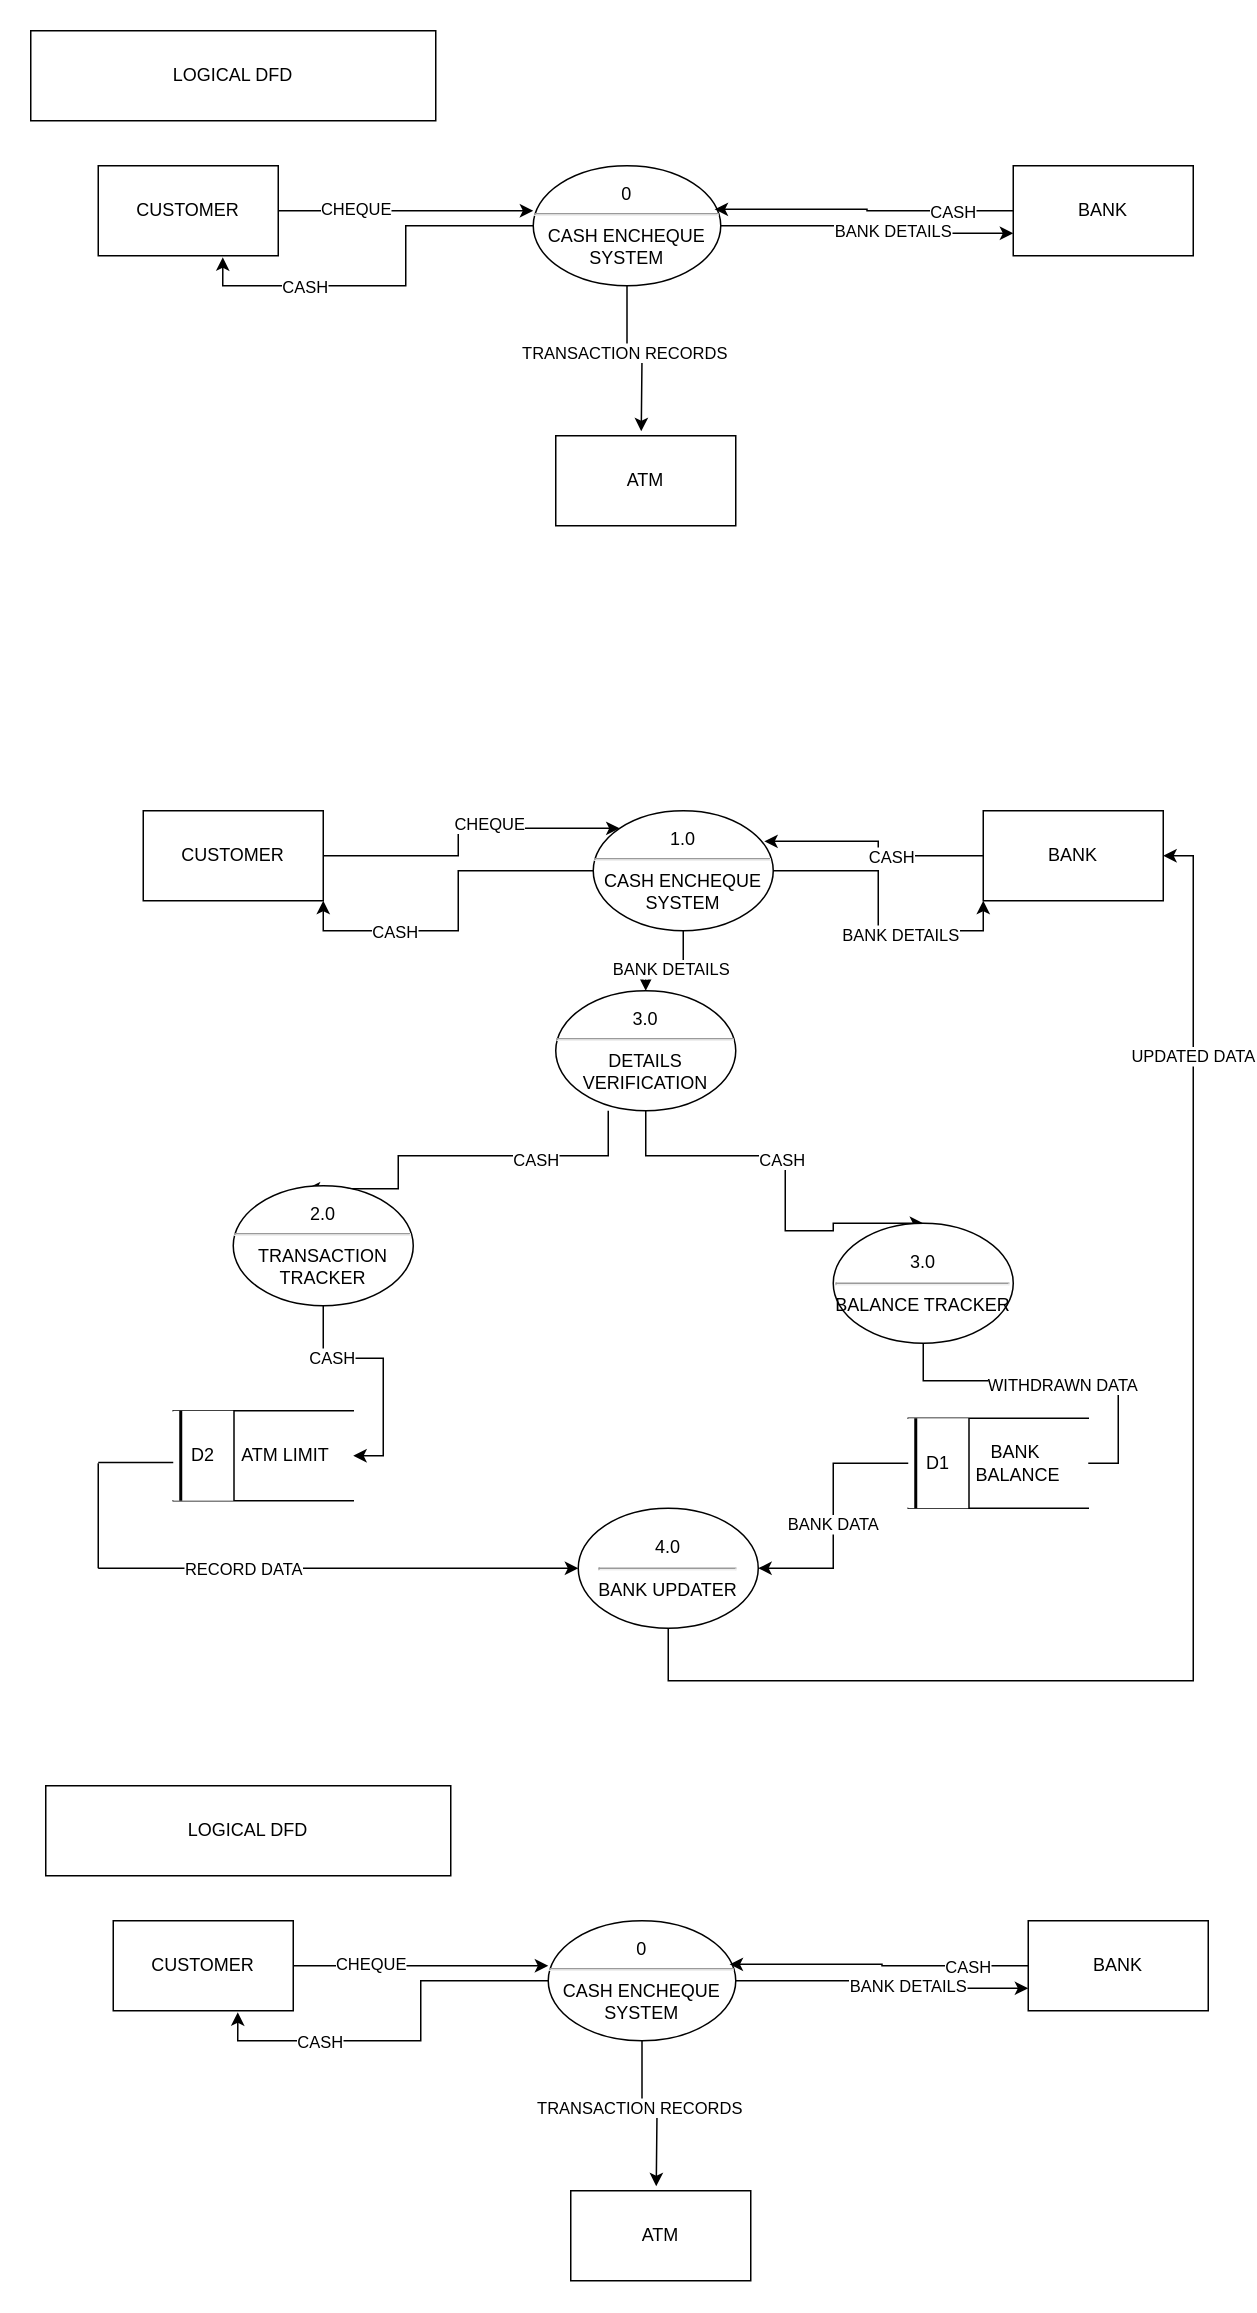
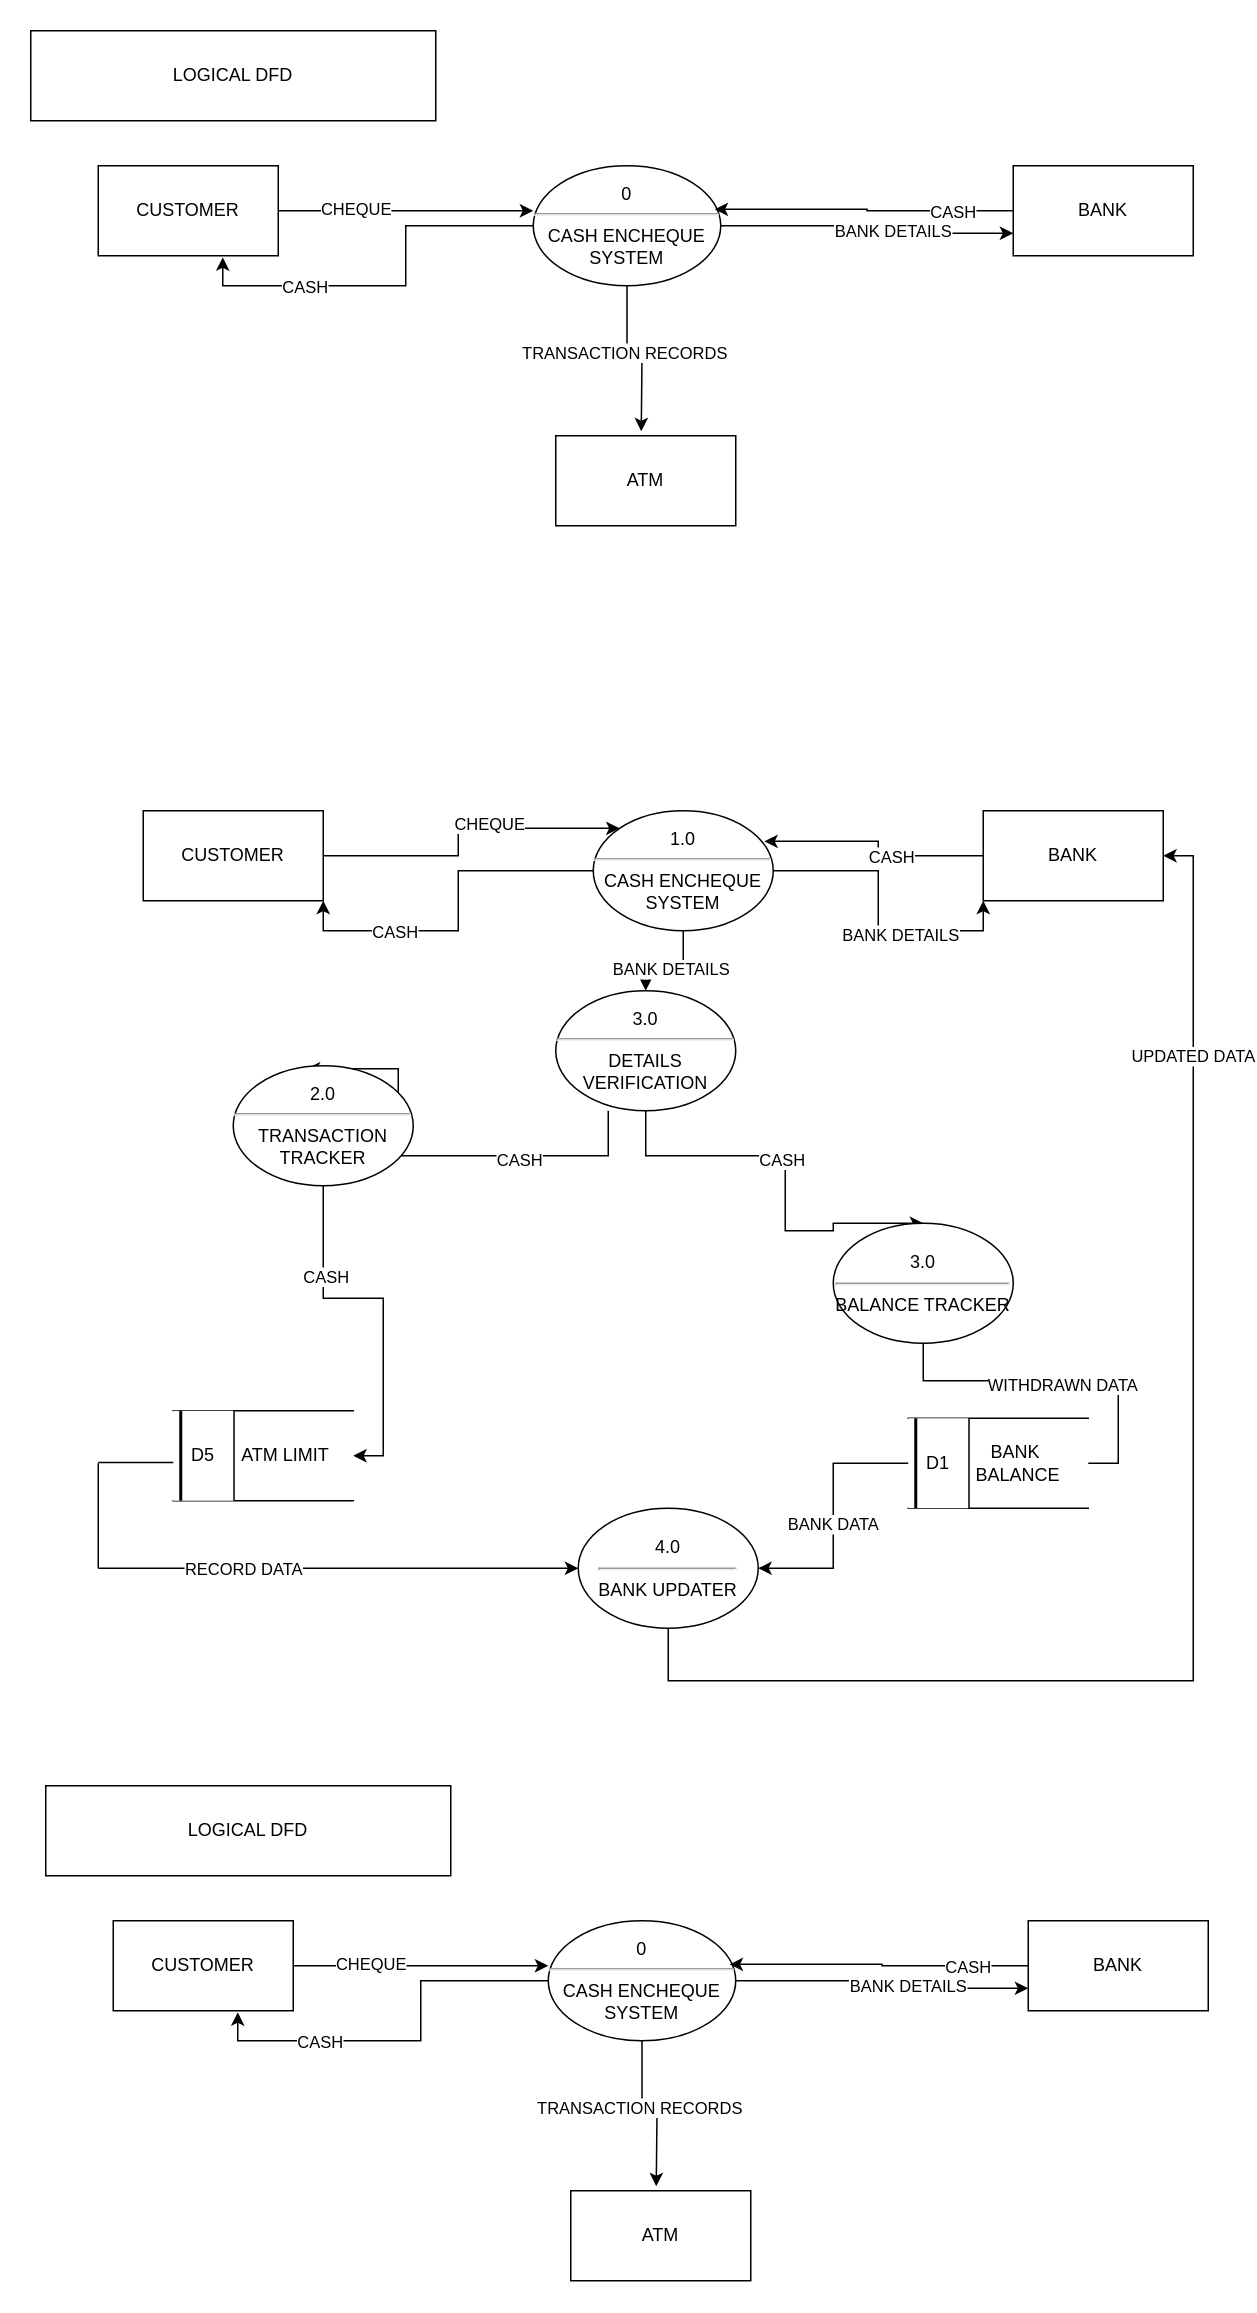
node "2.0TRANSACTION TRACKER": moved (323, 1246) -> (323, 1126)
node "D2": label "D2" -> "D5"
